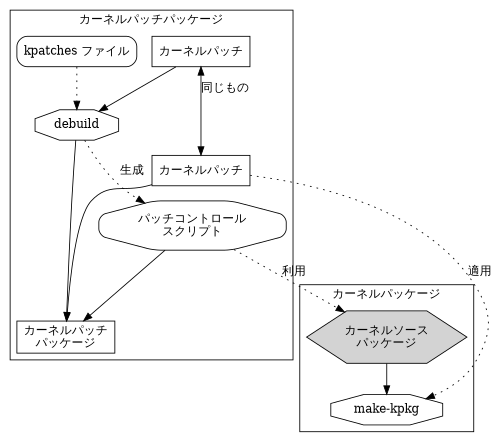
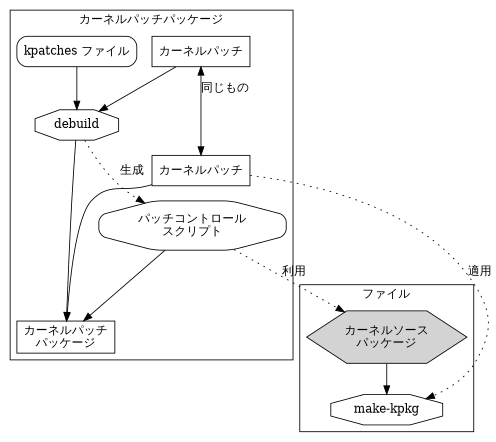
edge "kpatches ファイル" -> "debuild": style dotted -> solid
cluster "カーネルパッケージ": label "カーネルパッケージ" -> "ファイル"
